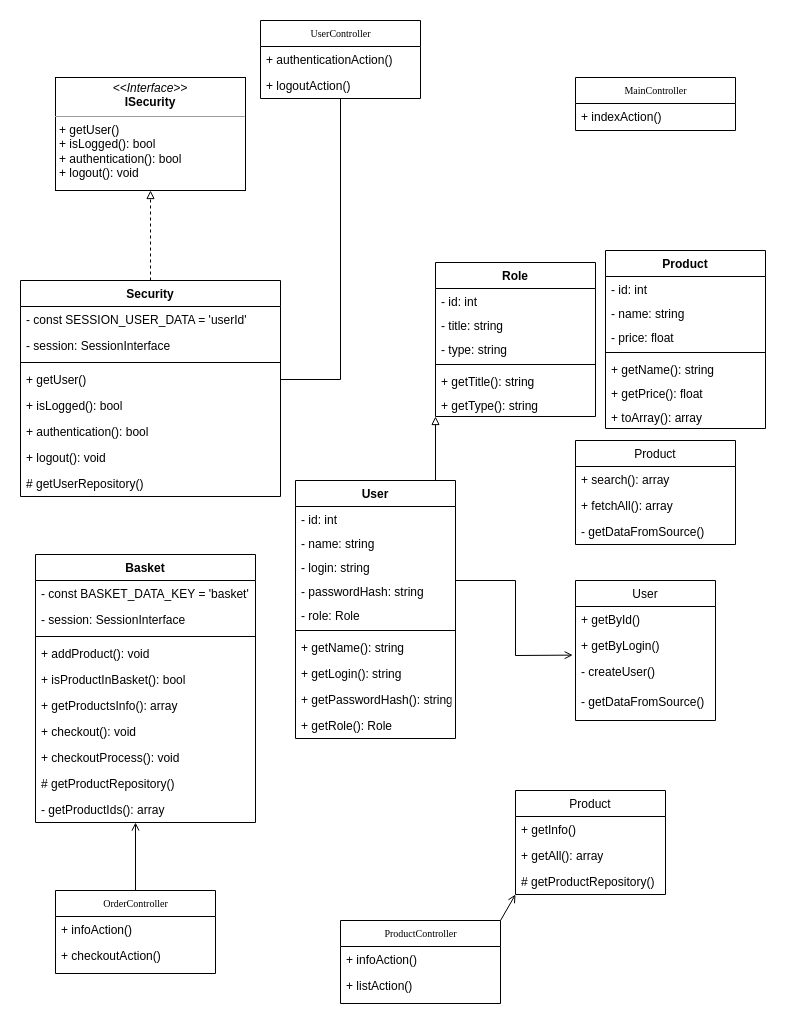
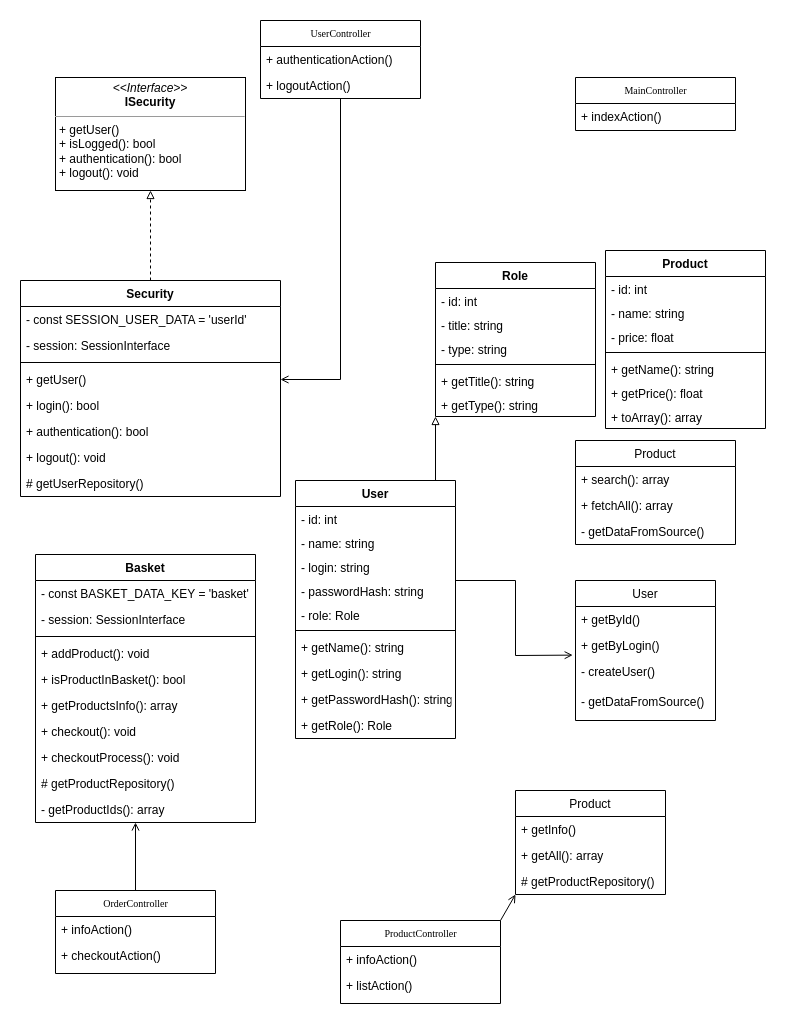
edge "UserController" -- "+ getUser()": arrowhead none -> open
node "+ isLogged(): bool": label "+ isLogged(): bool" -> "+ login(): bool"
